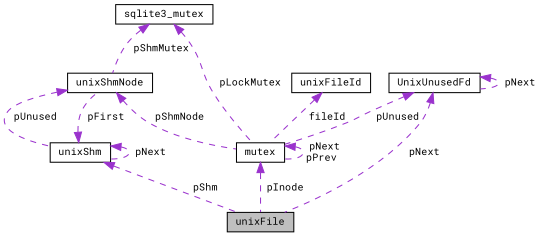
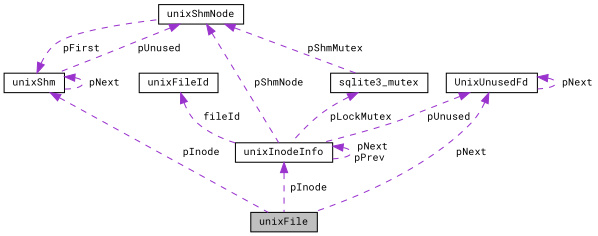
edge "unixShmNode" -> "sqlite3_mutex": reversed
node "mutex": label "mutex" -> "unixInodeInfo"
edge "unixFile" -> "unixShm": label " pShm" -> " pInode"
